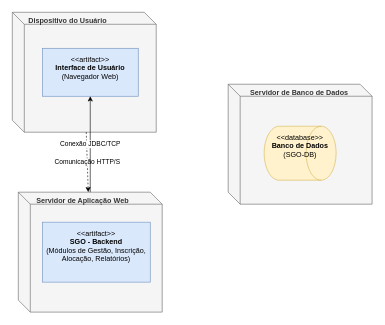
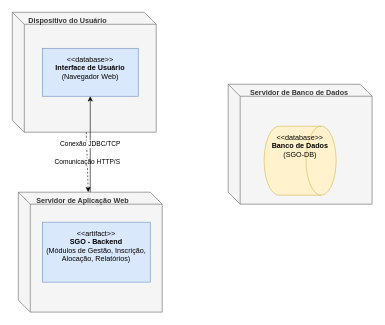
node "<<artifact>> Interface de Usuário (Navegador Web)": label "<<artifact>> Interface de Usuário (Navegador Web)" -> "<<database>> Interface de Usuário (Navegador Web)"
node "<<database>> Banco de Dados (SGO-DB)": size 72x54 -> 72x69
